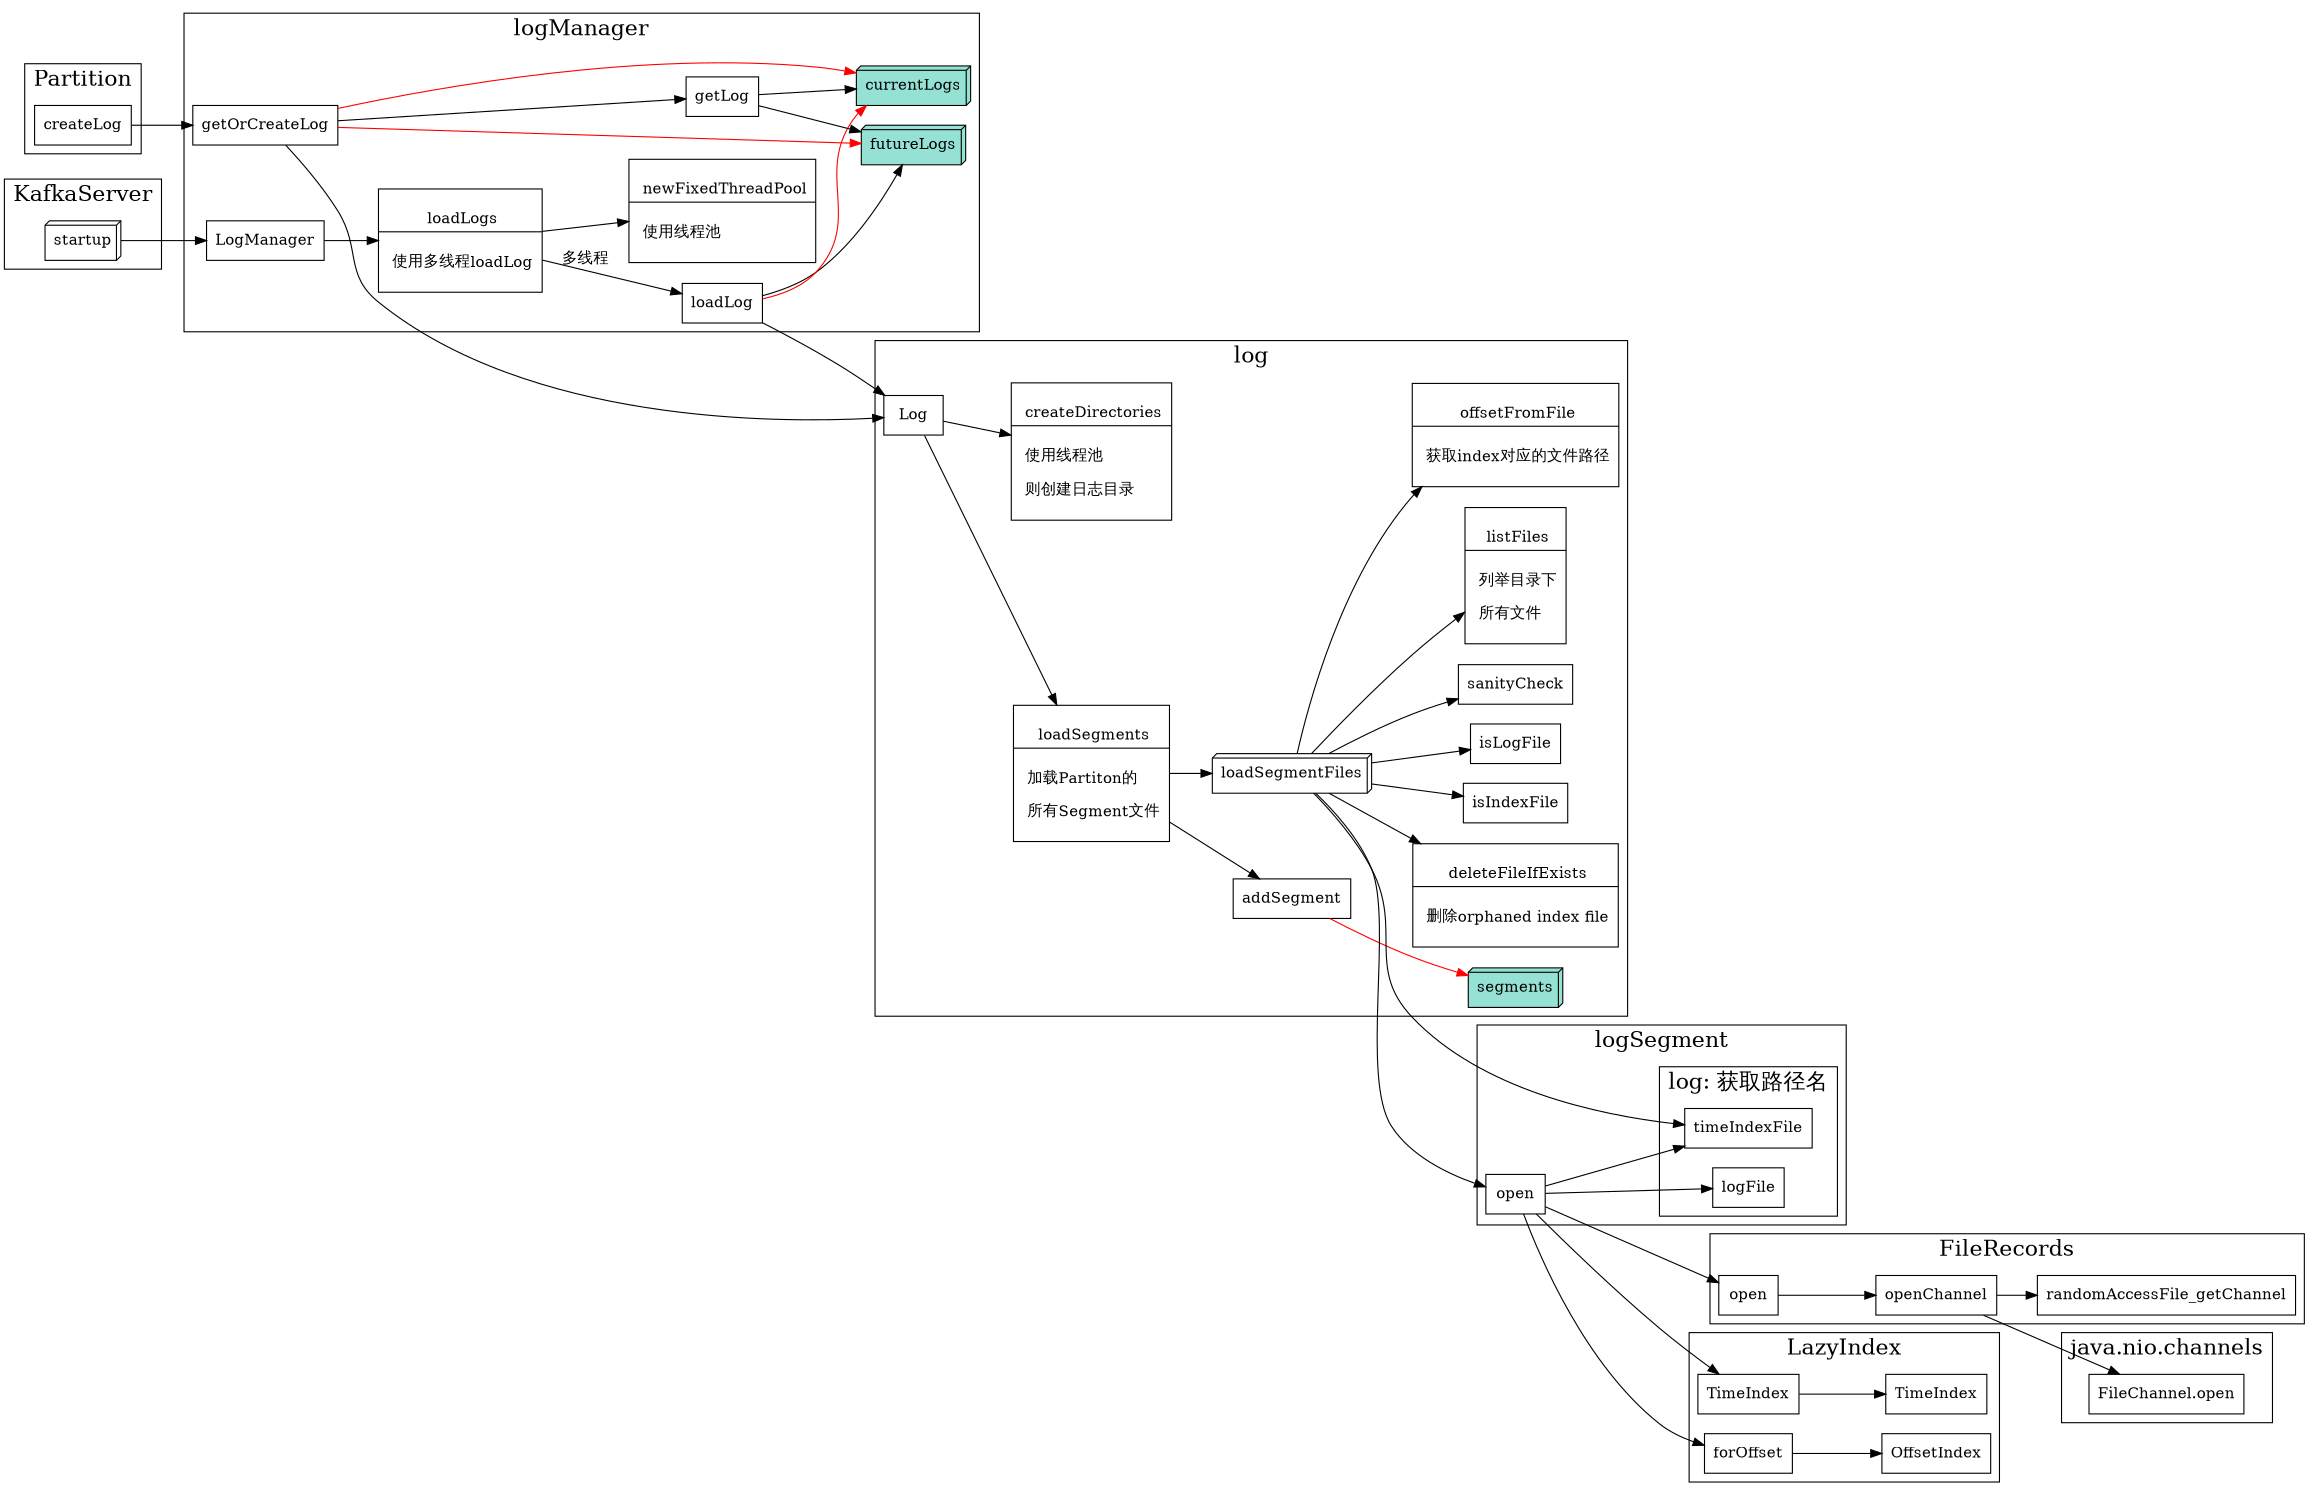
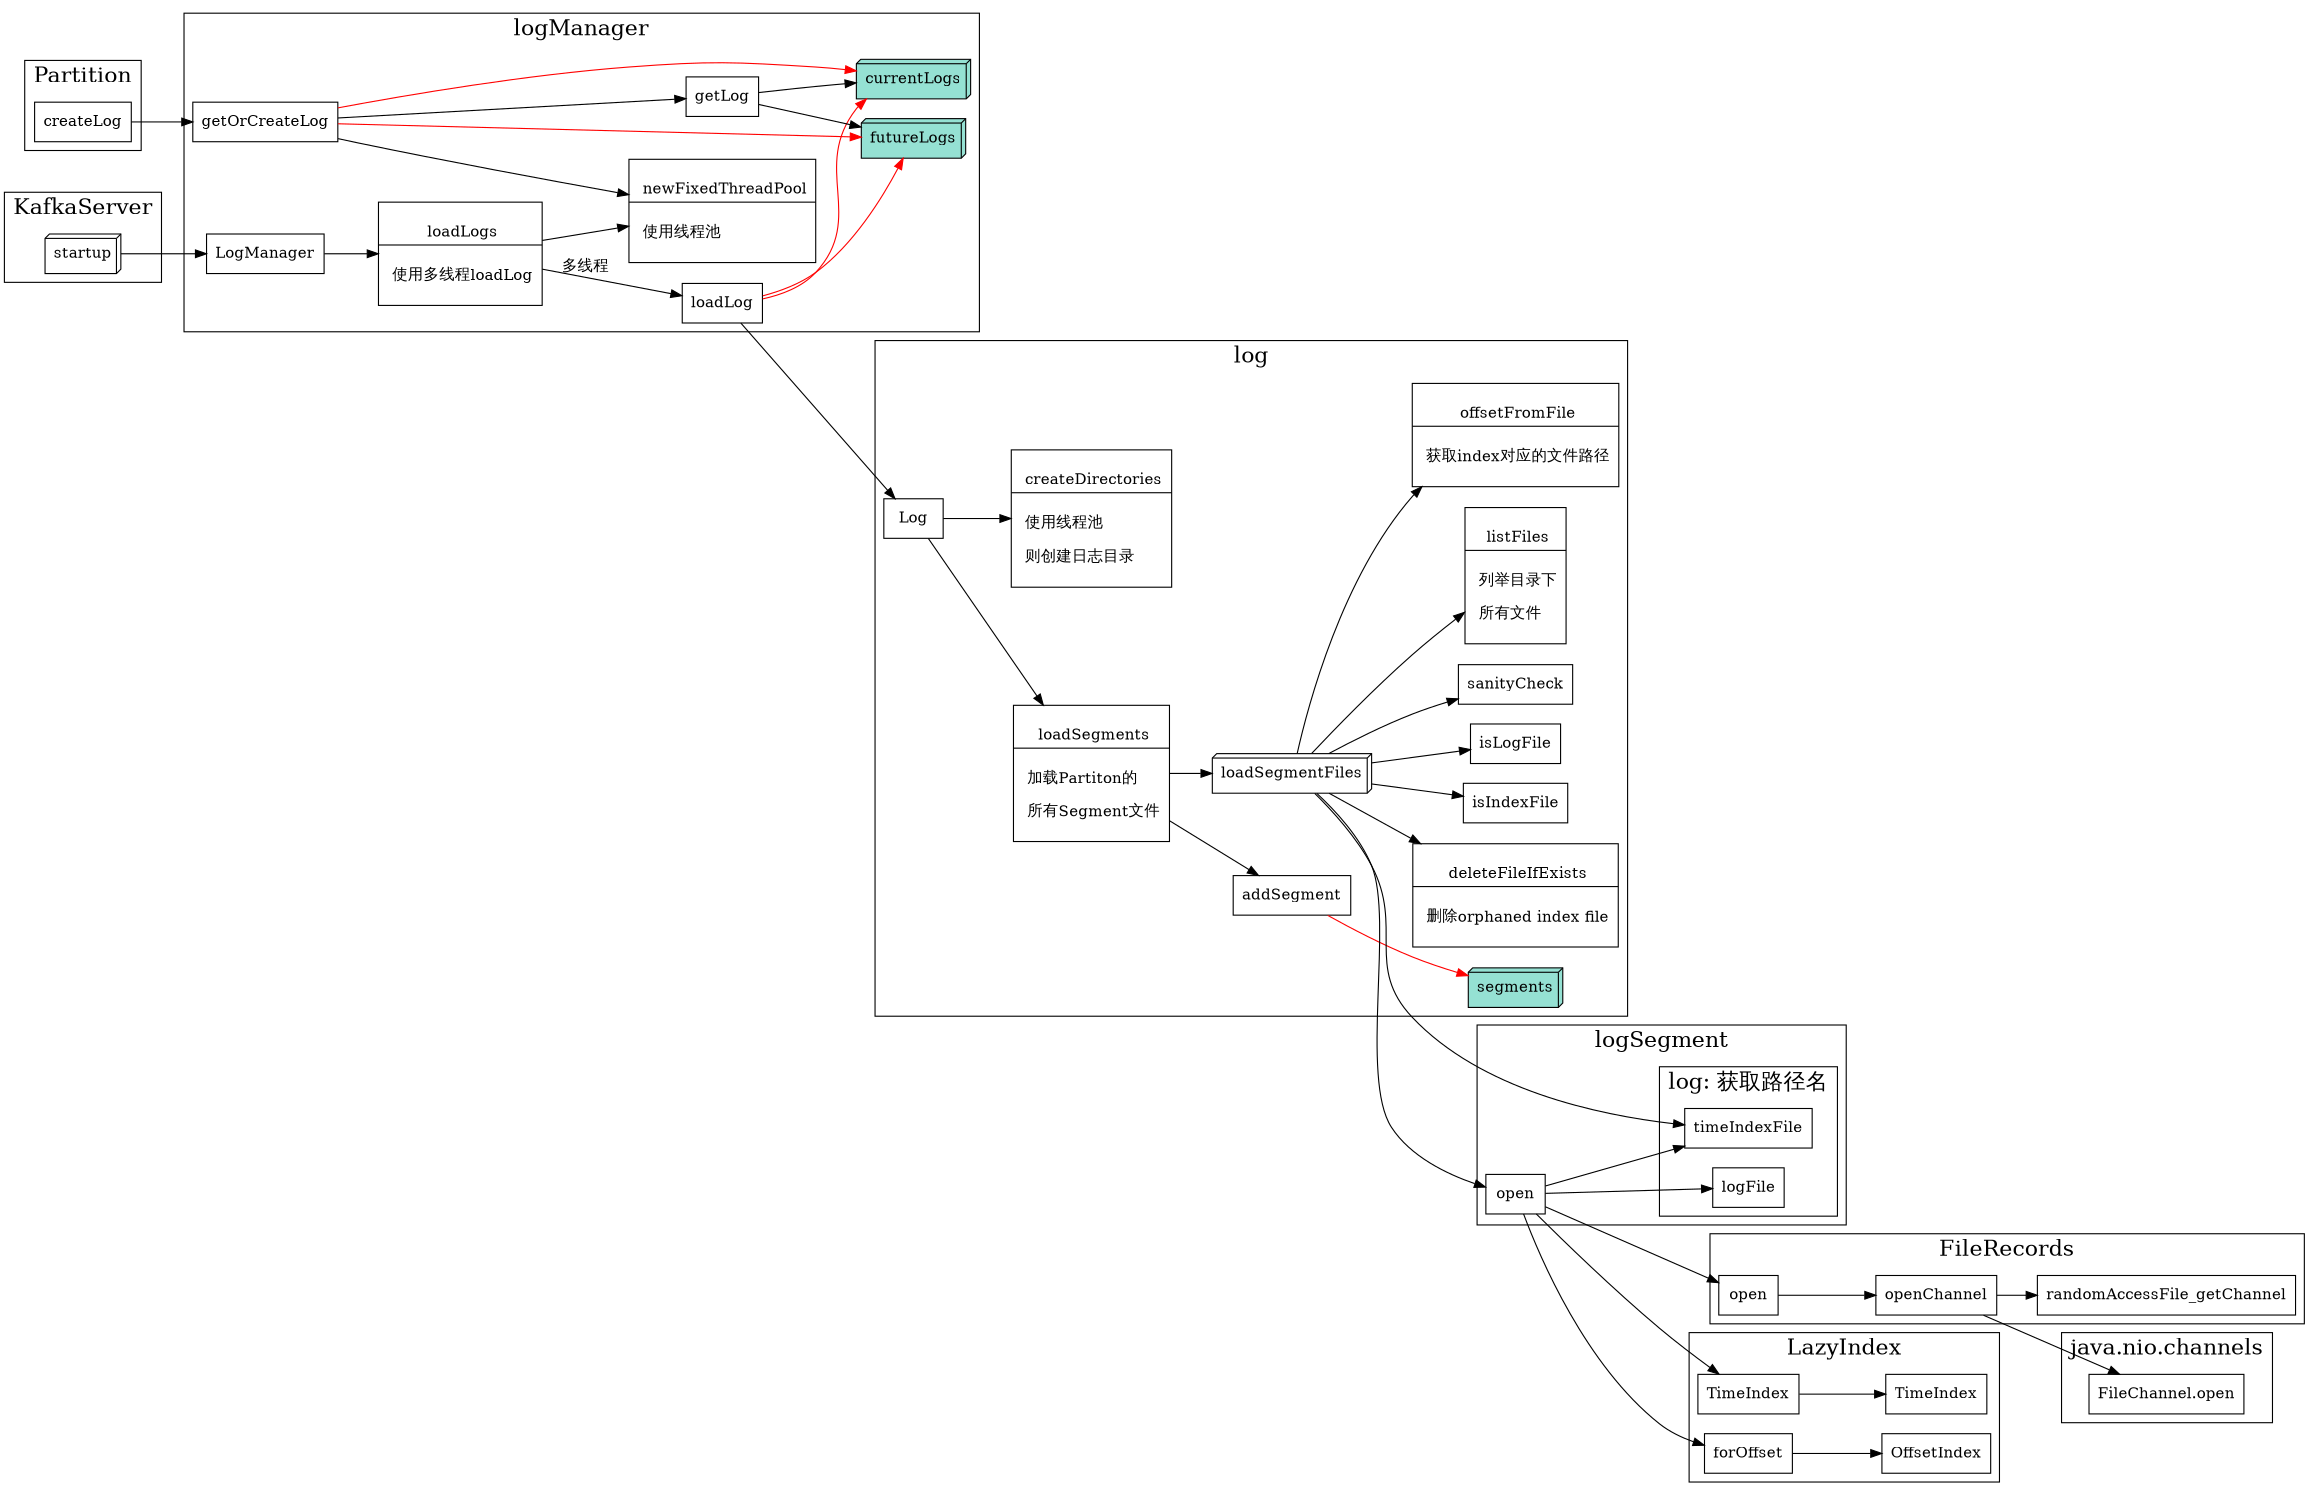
edge "loadLog" -> "futureLogs": color black -> red
edge "getOrCreateLog" -> "Log": now "getOrCreateLog" -> "newFixedThreadPool"
